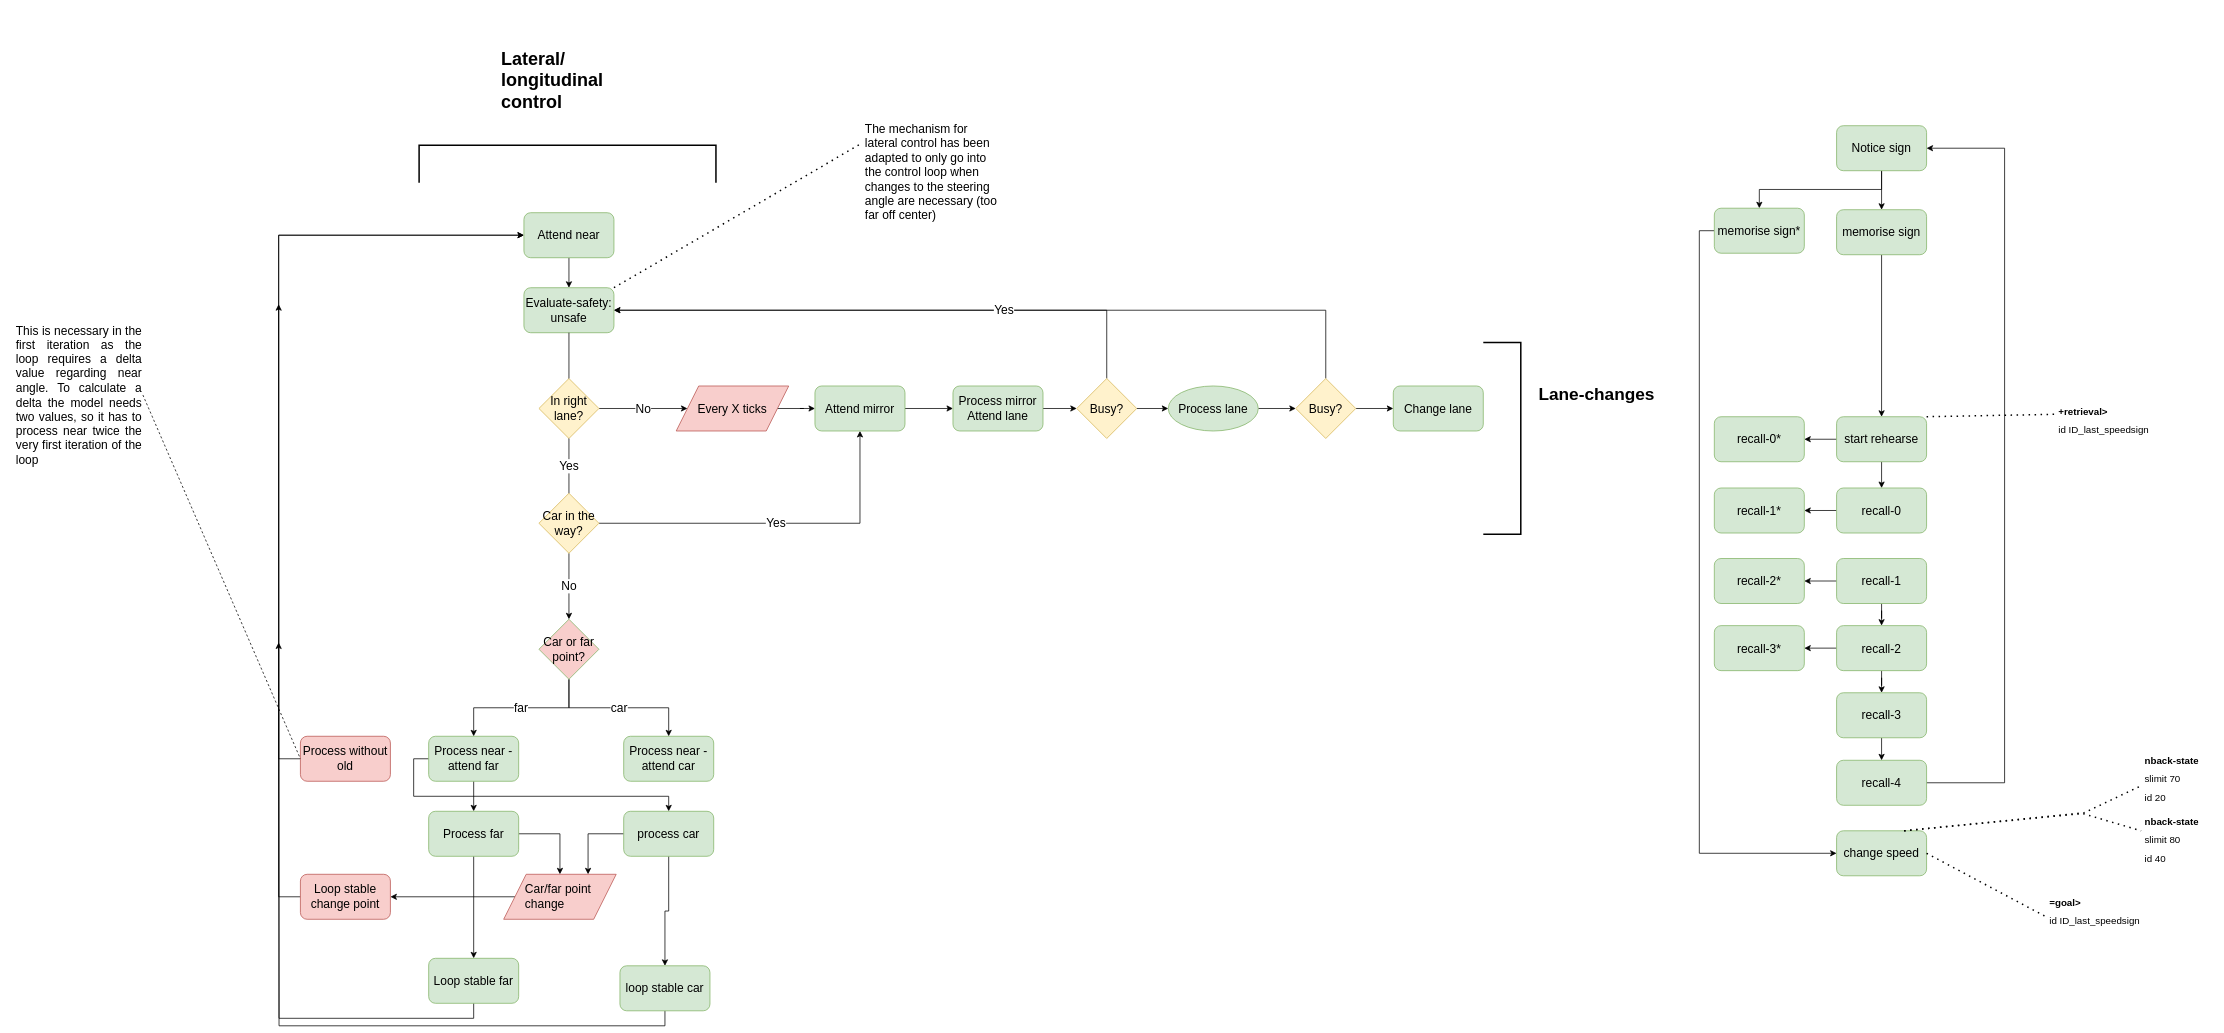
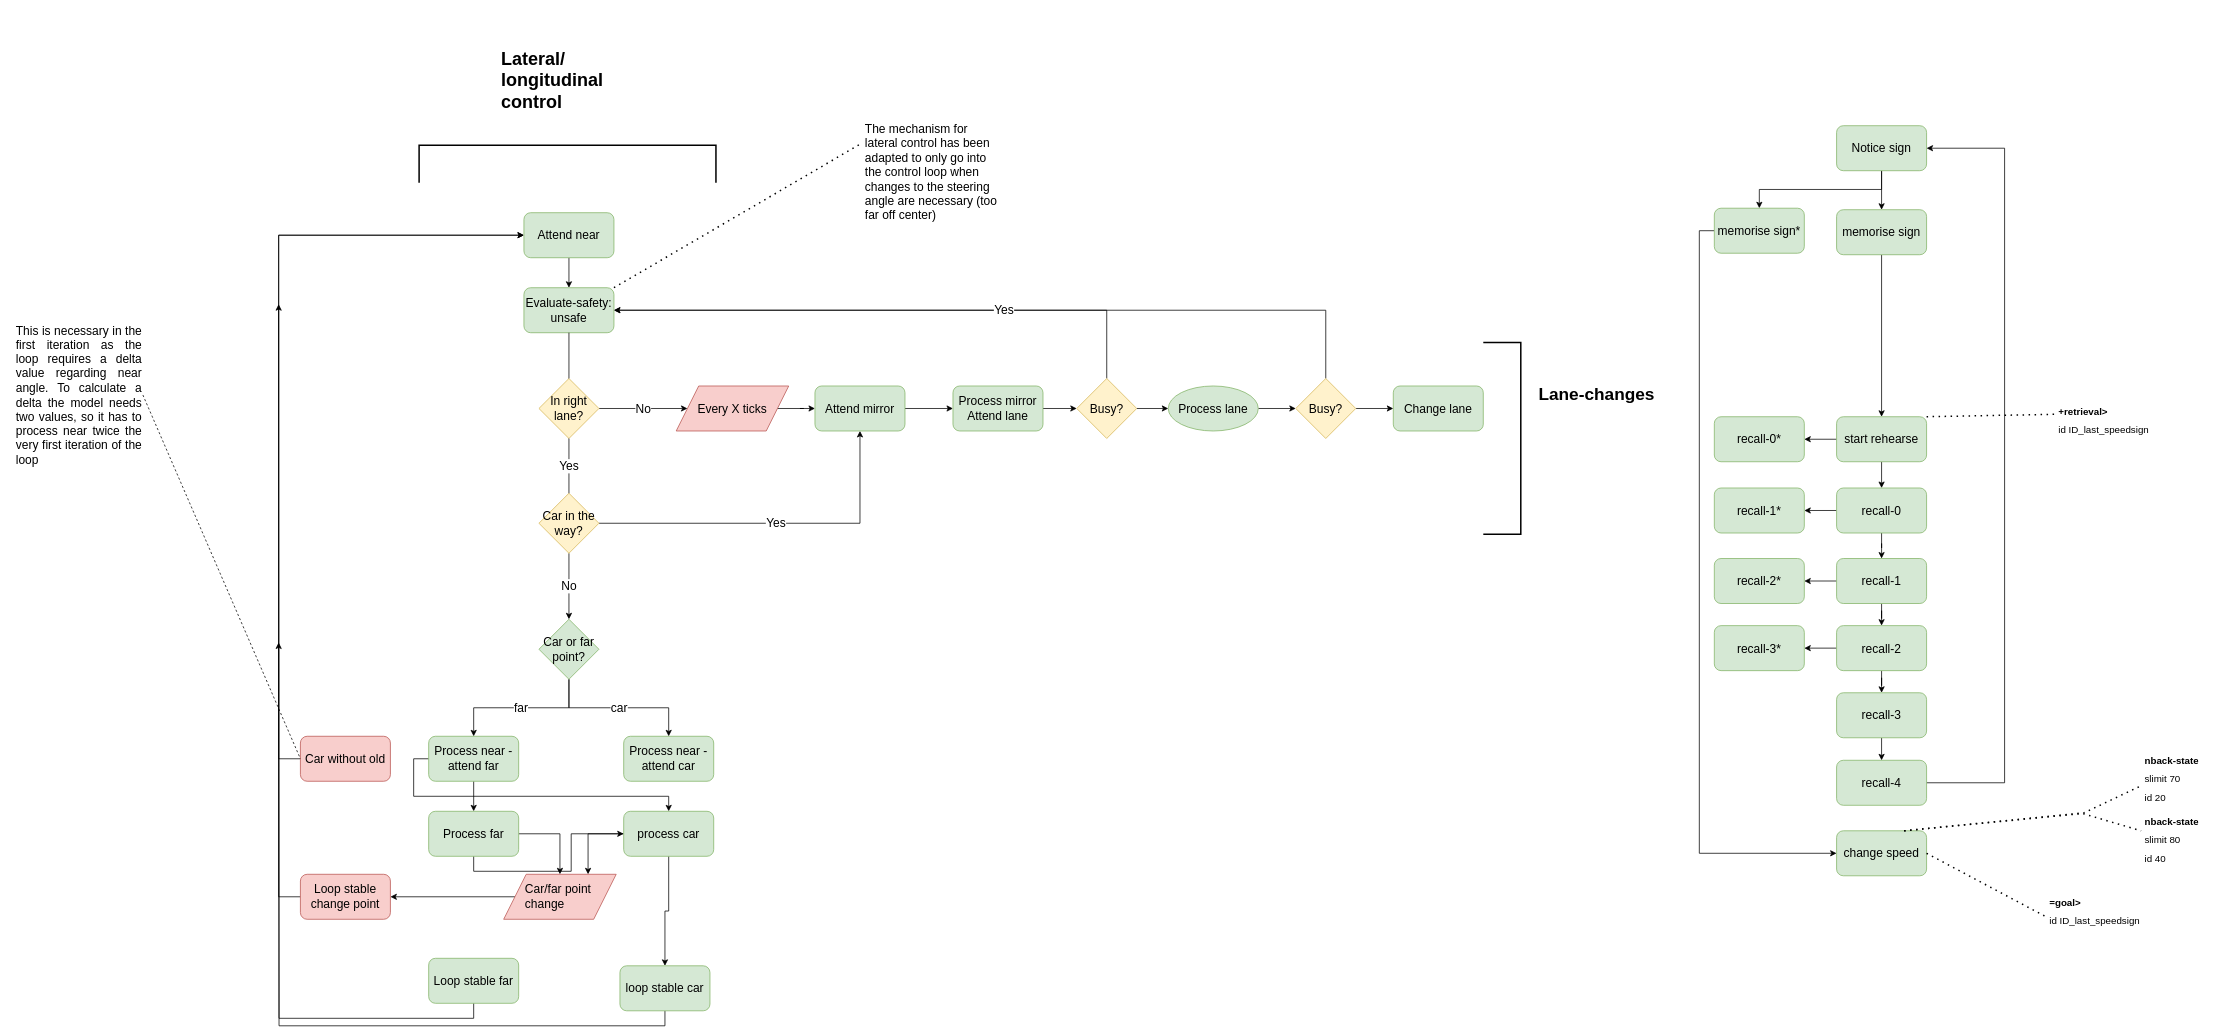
edge "recall-0" -> "recall-1": added
node "Car or far point?": fillcolor #f8cecc -> #d5e8d4
node "Process without old": label "Process without old" -> "Car without old"
edge "Process far" -> "Loop stable far": now "Process far" -> "process car"
